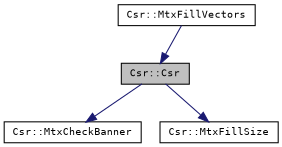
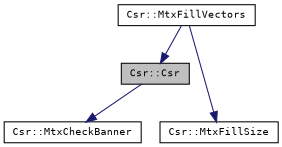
edge "Csr::Csr" -> "Csr::MtxFillSize": now "Csr::MtxFillVectors" -> "Csr::MtxFillSize"
